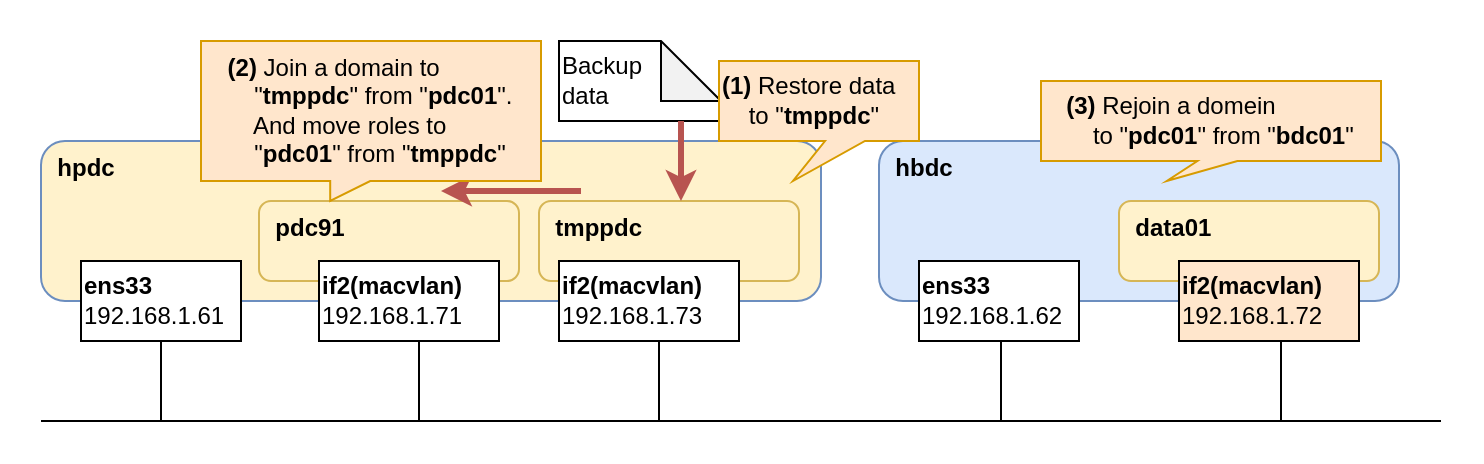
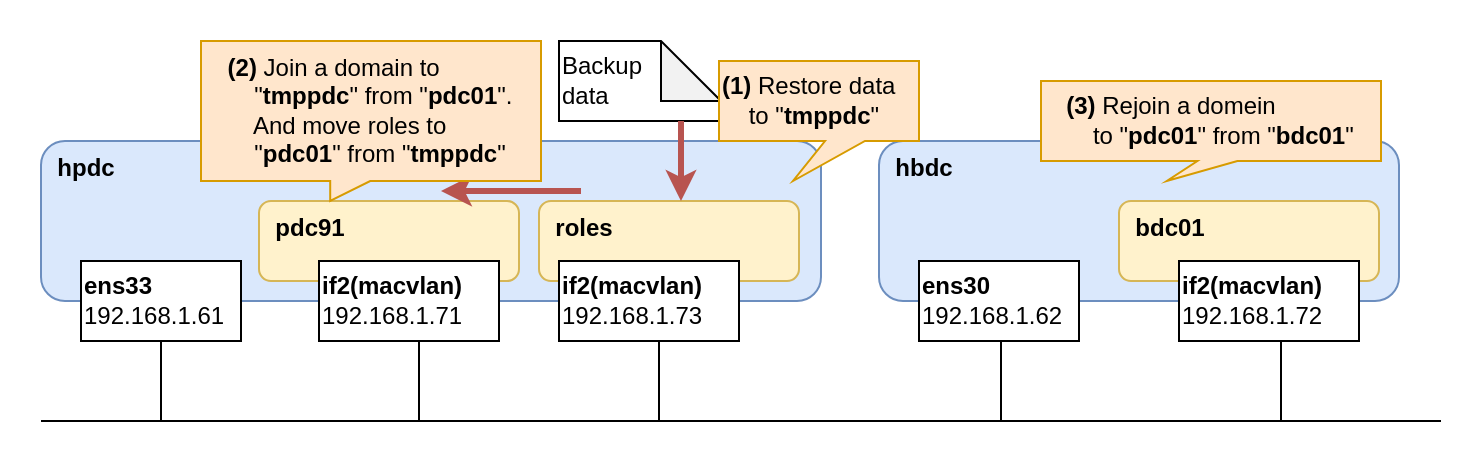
node "hpdc": fillcolor #fff2cc -> #dae8fc
node "tmppdc": label "tmppdc" -> "roles"
node "data01": label "data01" -> "bdc01"
node "ens33 192.168.1.62": label "ens33 192.168.1.62" -> "ens30 192.168.1.62"
node "if2(macvlan) 192.168.1.72": fillcolor #ffe6cc -> #ffffff
